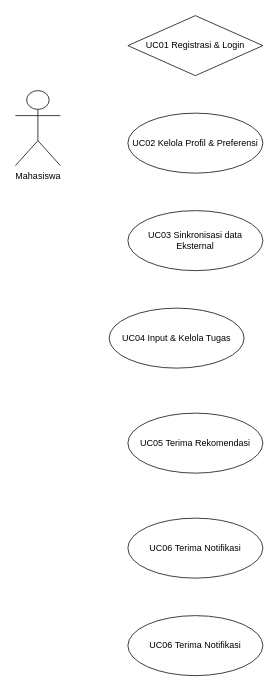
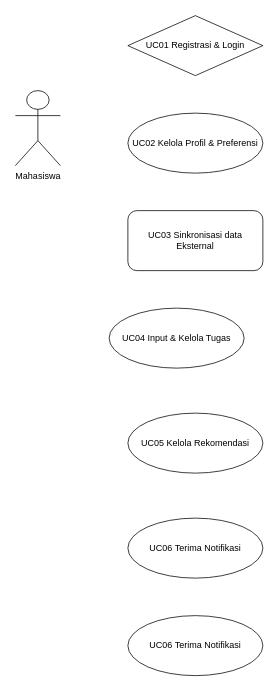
node "UC03 Sinkronisasi data Eksternal": shape ellipse -> rounded rectangle
node "UC05 Terima Rekomendasi": label "UC05 Terima Rekomendasi" -> "UC05 Kelola Rekomendasi"
